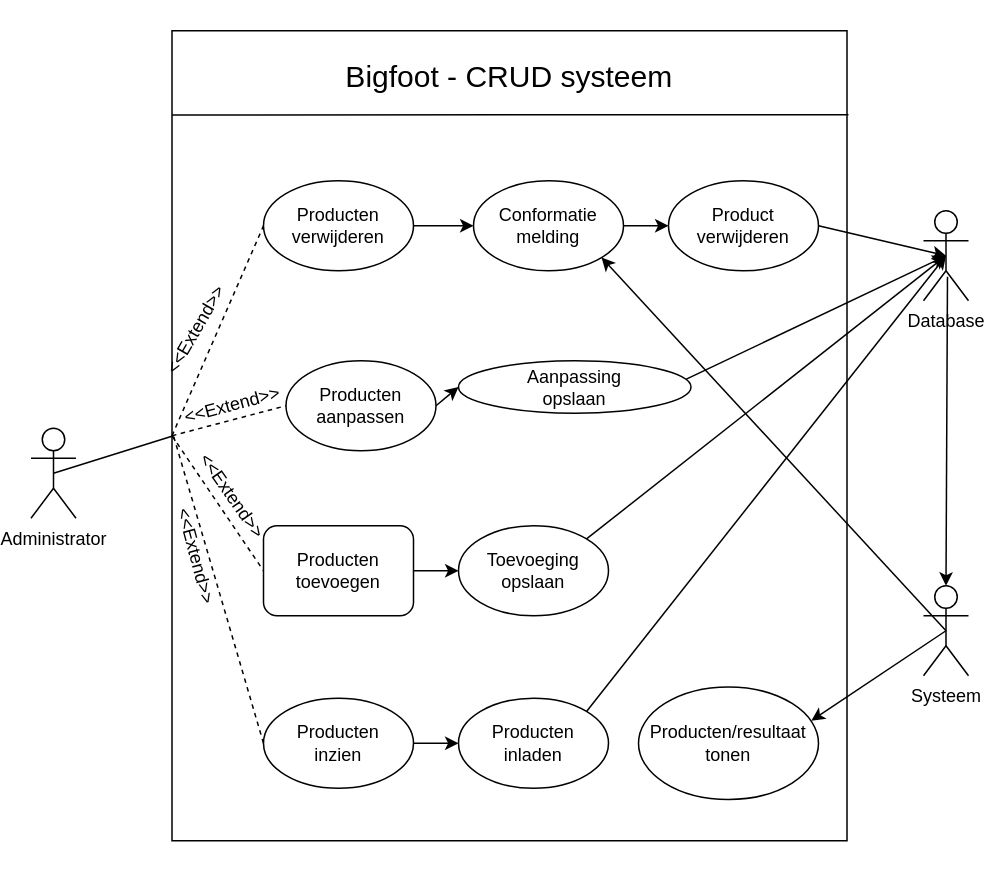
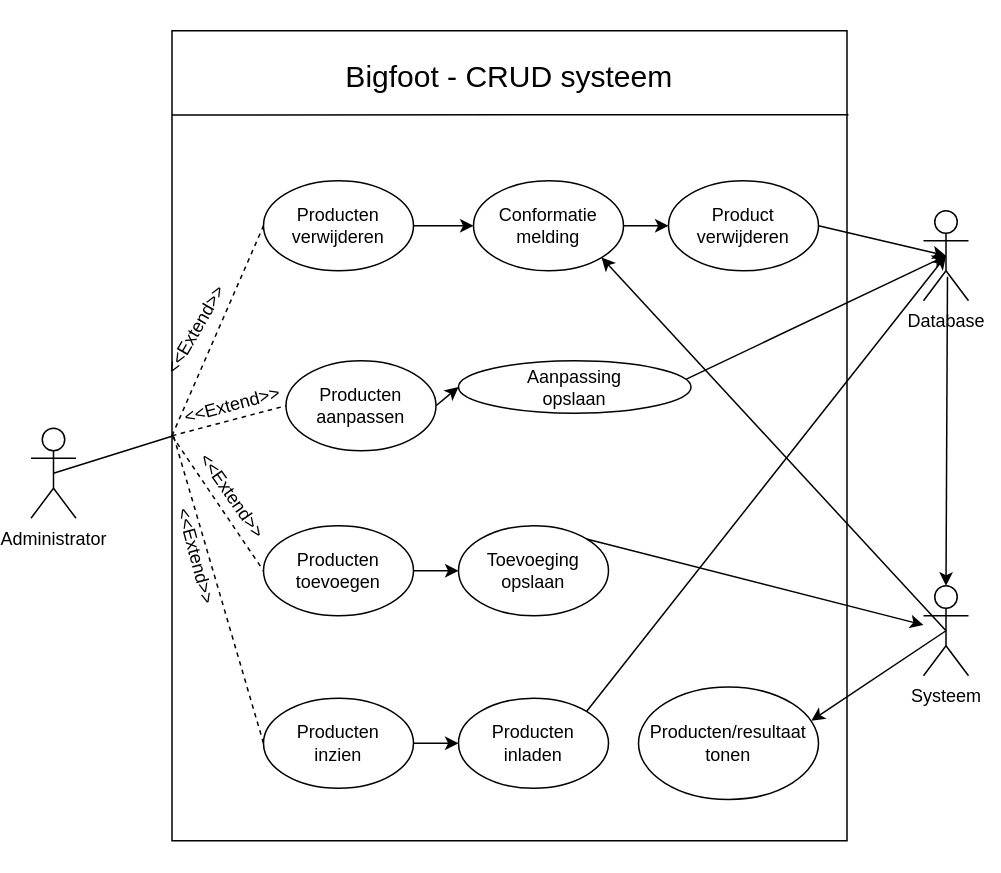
edge "Toevoeging opslaan" -> "Database": now "Toevoeging opslaan" -> "Systeem"
node "Producten toevoegen": shape rounded rectangle -> ellipse
